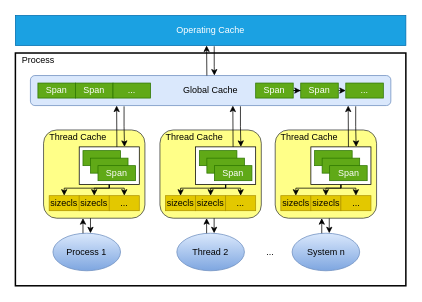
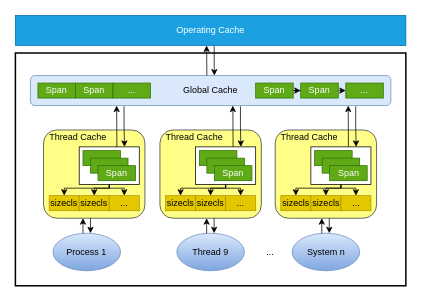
node "Process": removed
node "Thread 2": label "Thread 2" -> "Thread 9"
